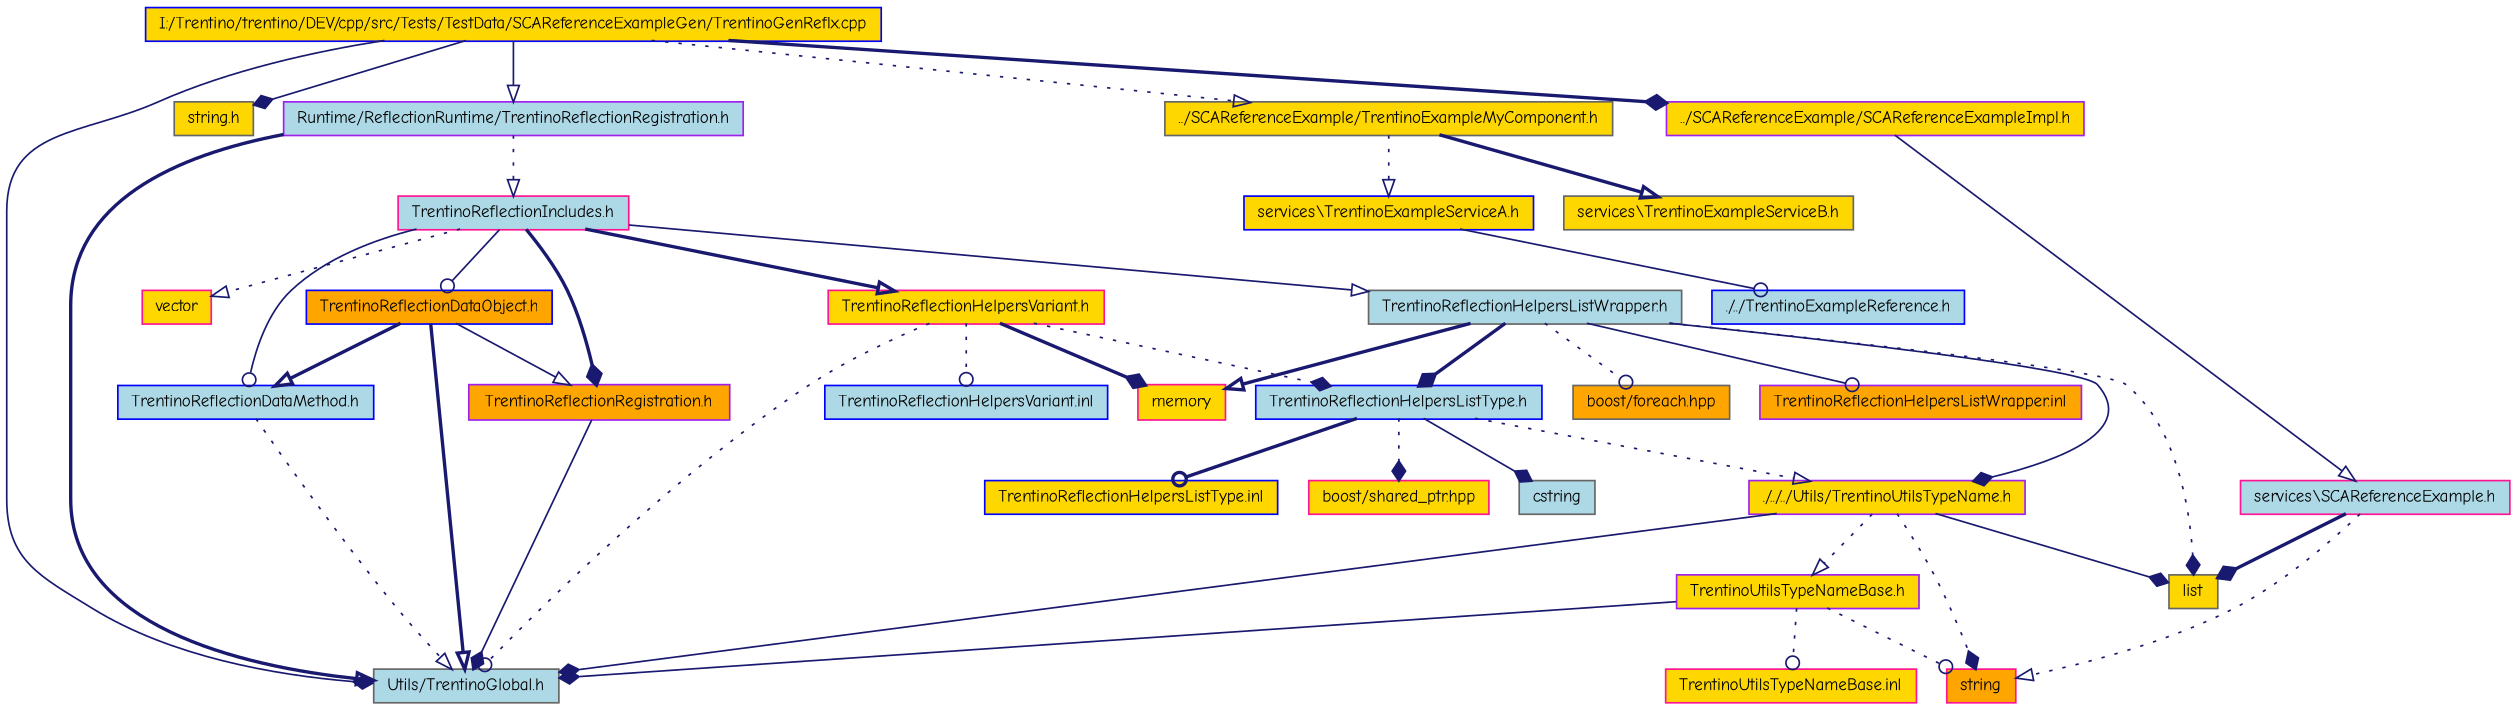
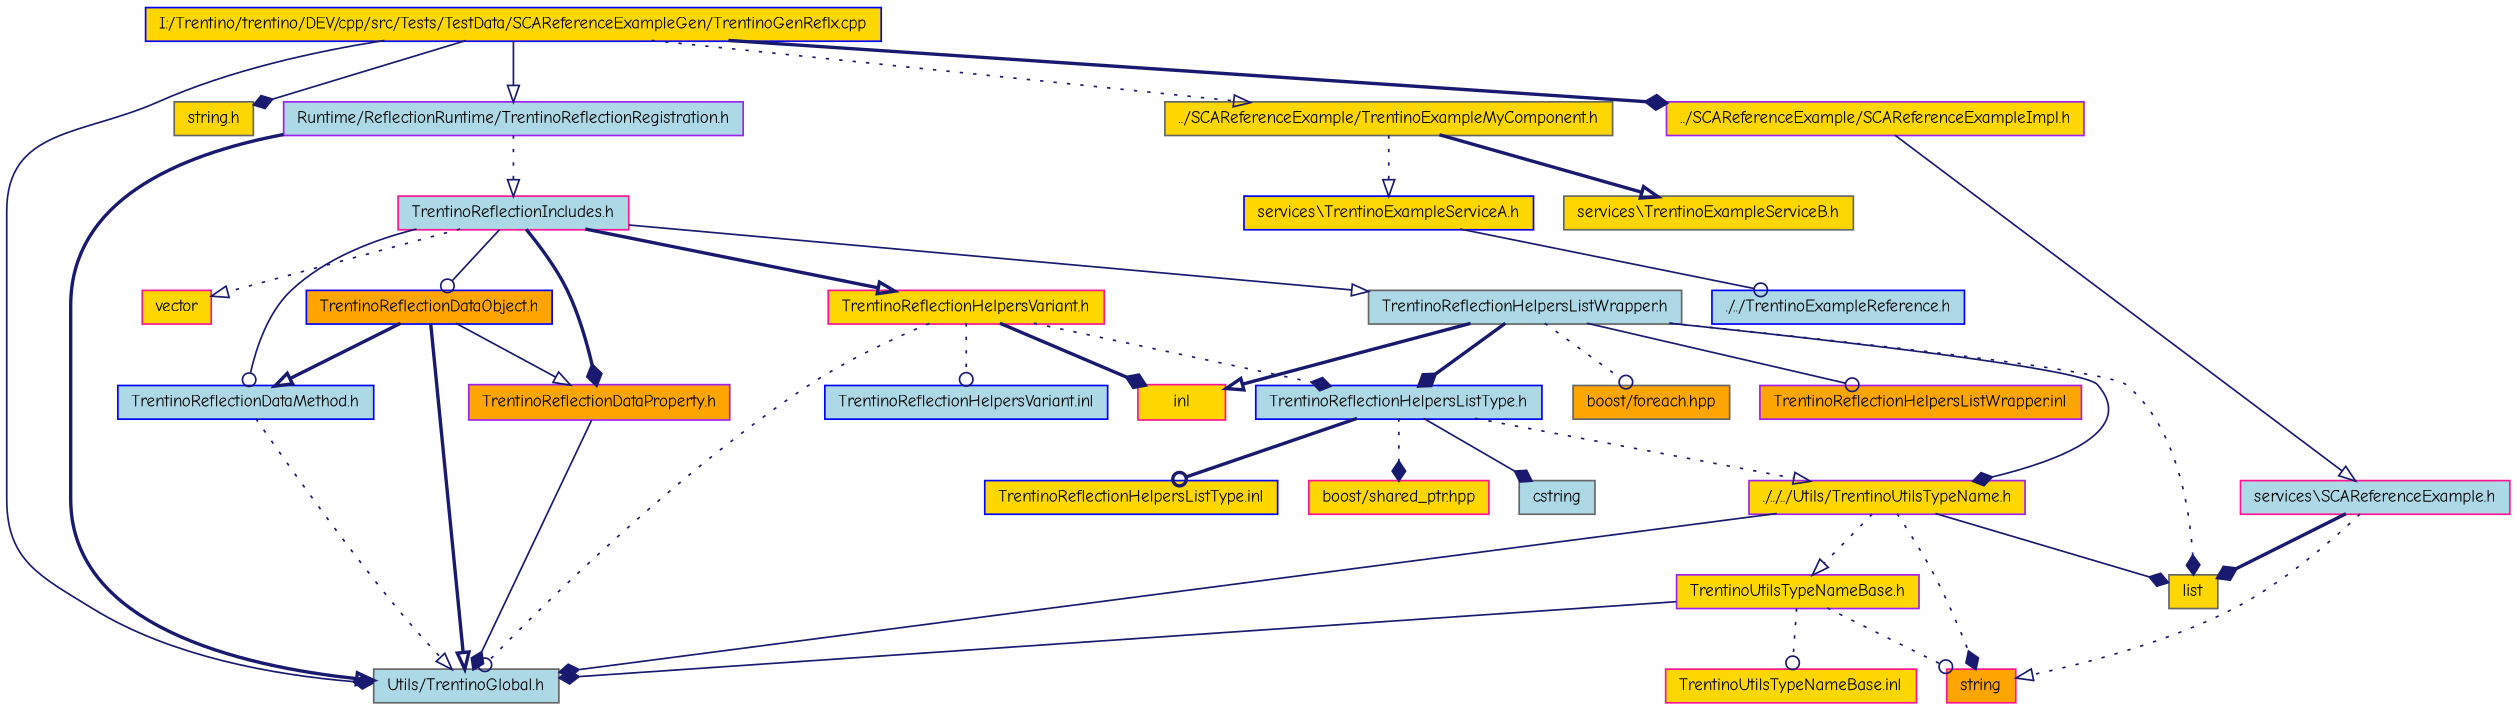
node "TrentinoReflectionRegistration.h": label "TrentinoReflectionRegistration.h" -> "TrentinoReflectionDataProperty.h"
node "memory": label "memory" -> "inl"
